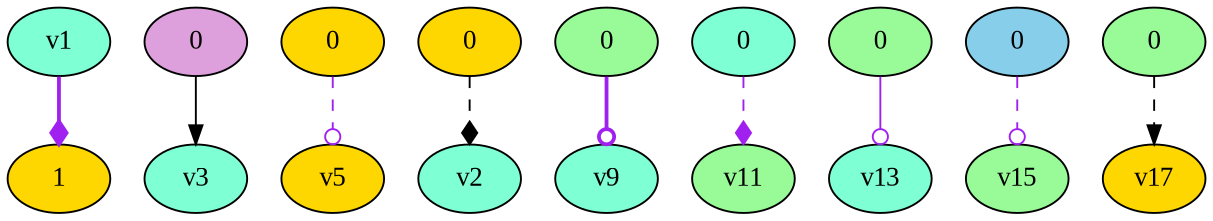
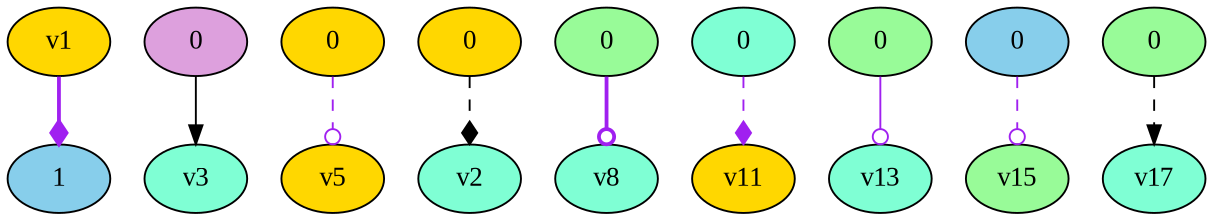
node "v1": fillcolor aquamarine -> gold
node "1": fillcolor gold -> skyblue
node "v9": label "v9" -> "v8"
node "v11": fillcolor palegreen -> gold
node "v17": fillcolor gold -> aquamarine
